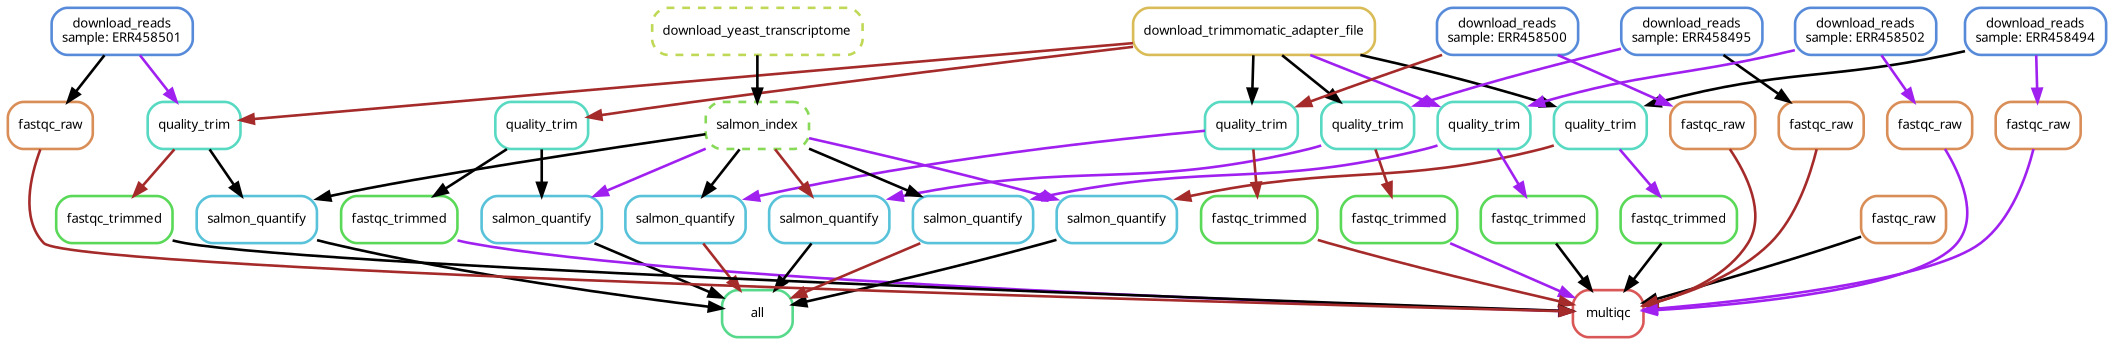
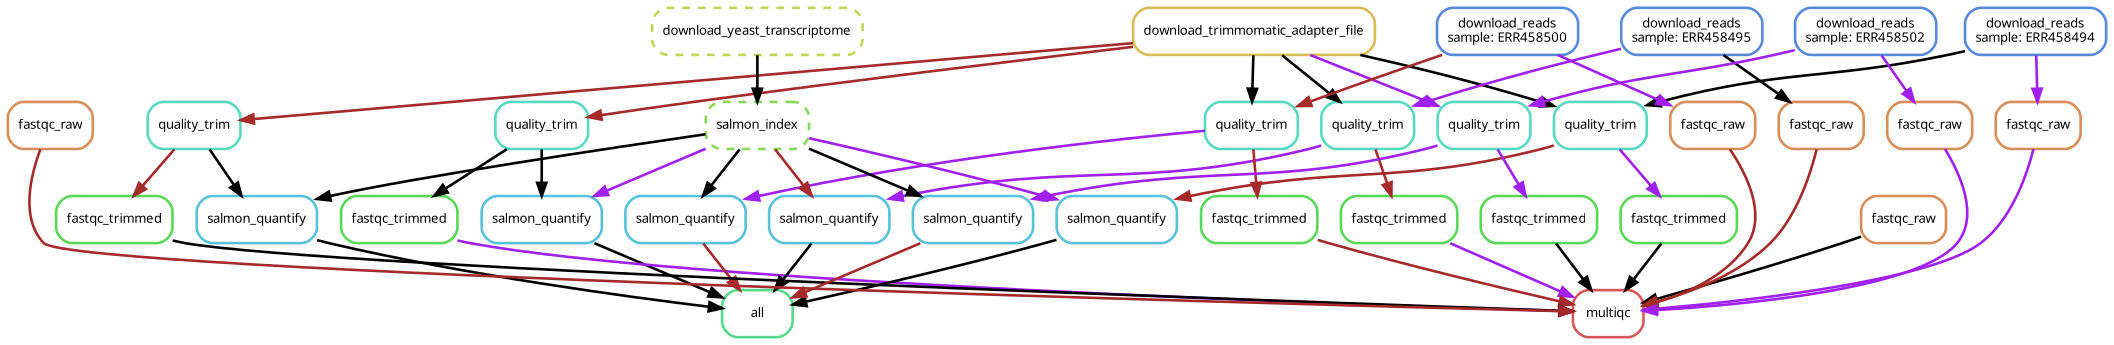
node "download_reads sample: ERR458501": removed
